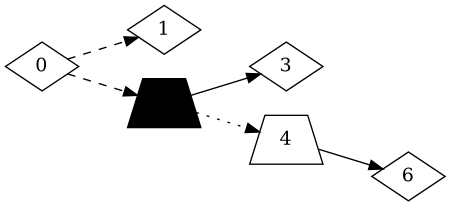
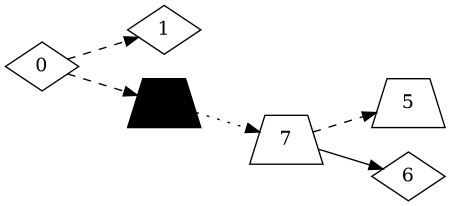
node "3": removed
node "5": added
node "4": label "4" -> "7"
